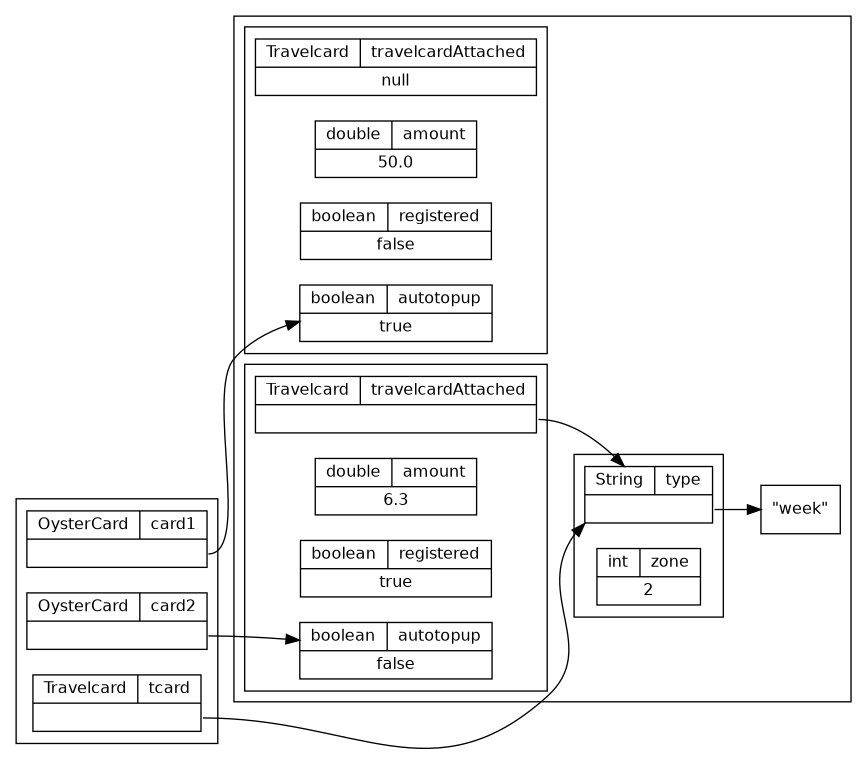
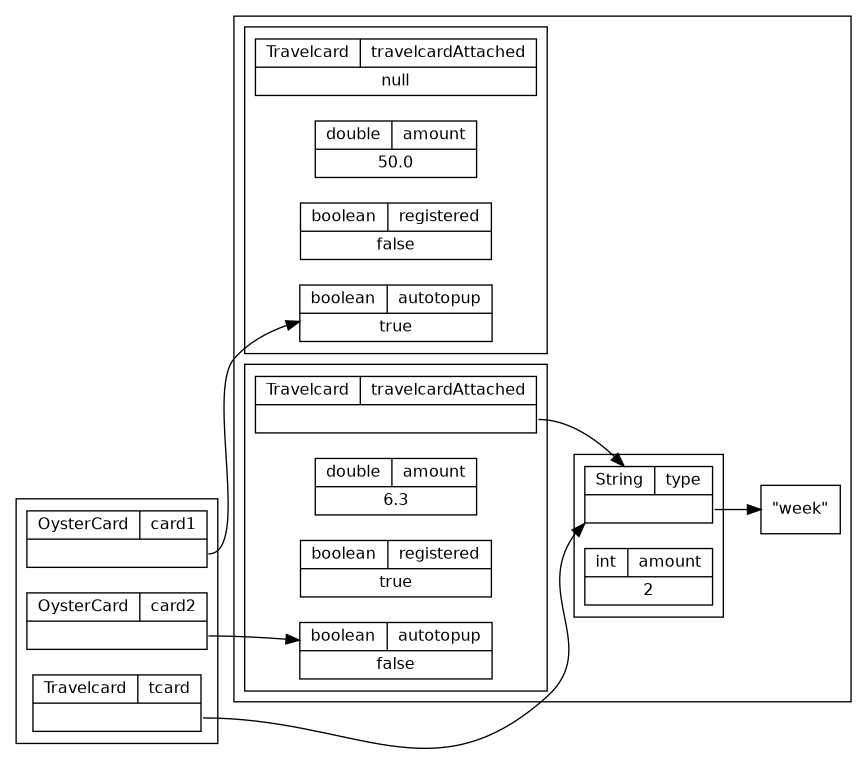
node "int": text "zone" -> "amount"
